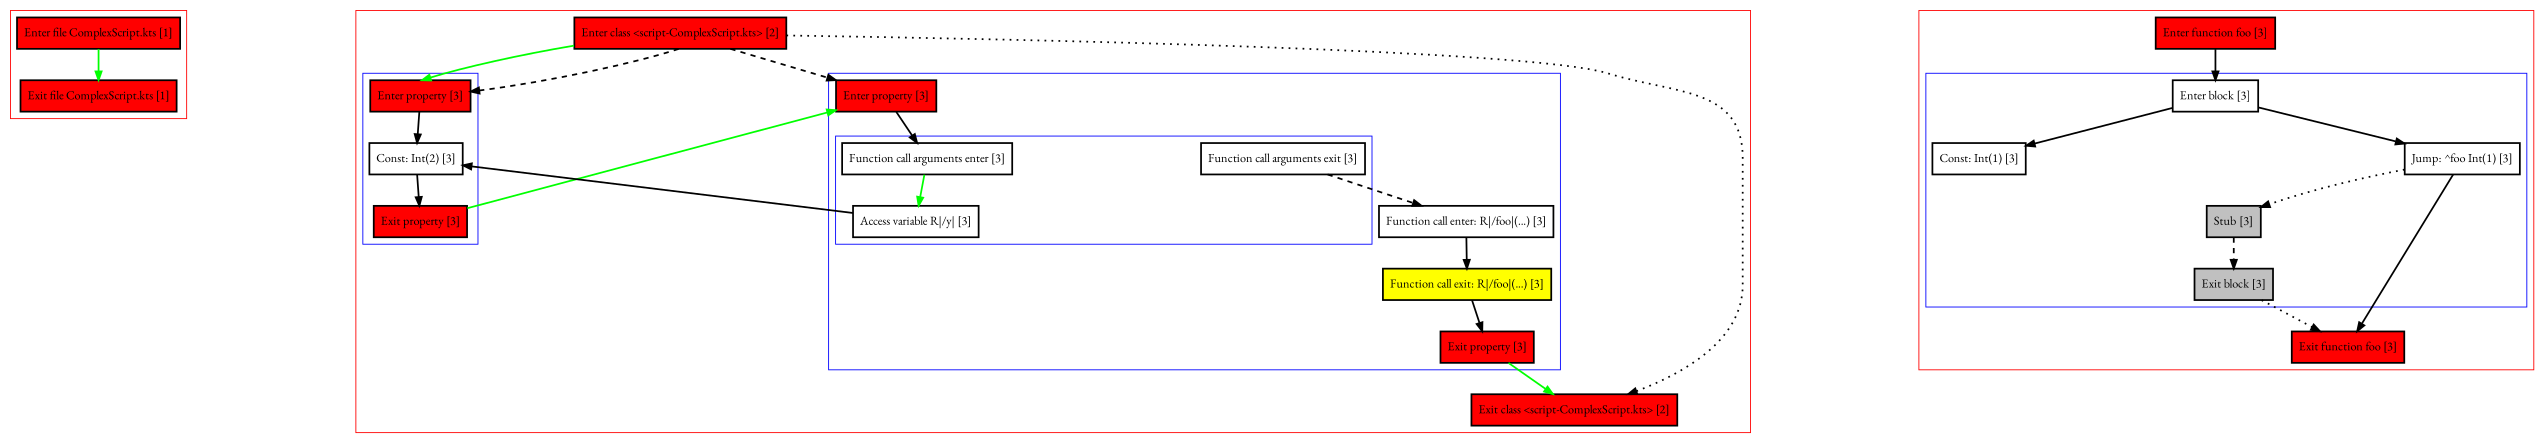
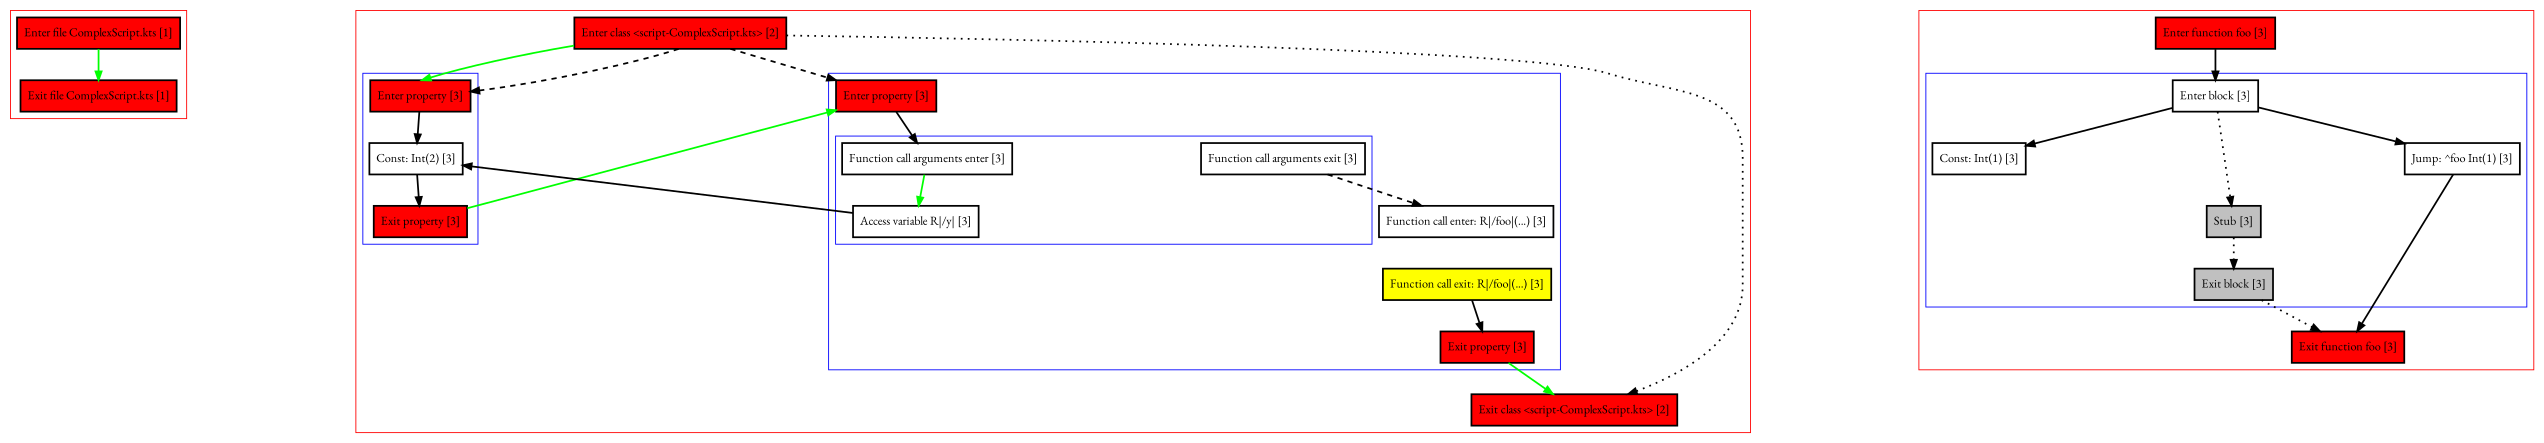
edge "Jump: ^foo Int(1) [3]" -> "Stub [3]": now "Enter block [3]" -> "Stub [3]"
edge "Function call enter: R|/foo|(...) [3]" -> "Function call exit: R|/foo|(...) [3]": removed
edge "Stub [3]" -> "Exit block [3]": style dashed -> dotted
